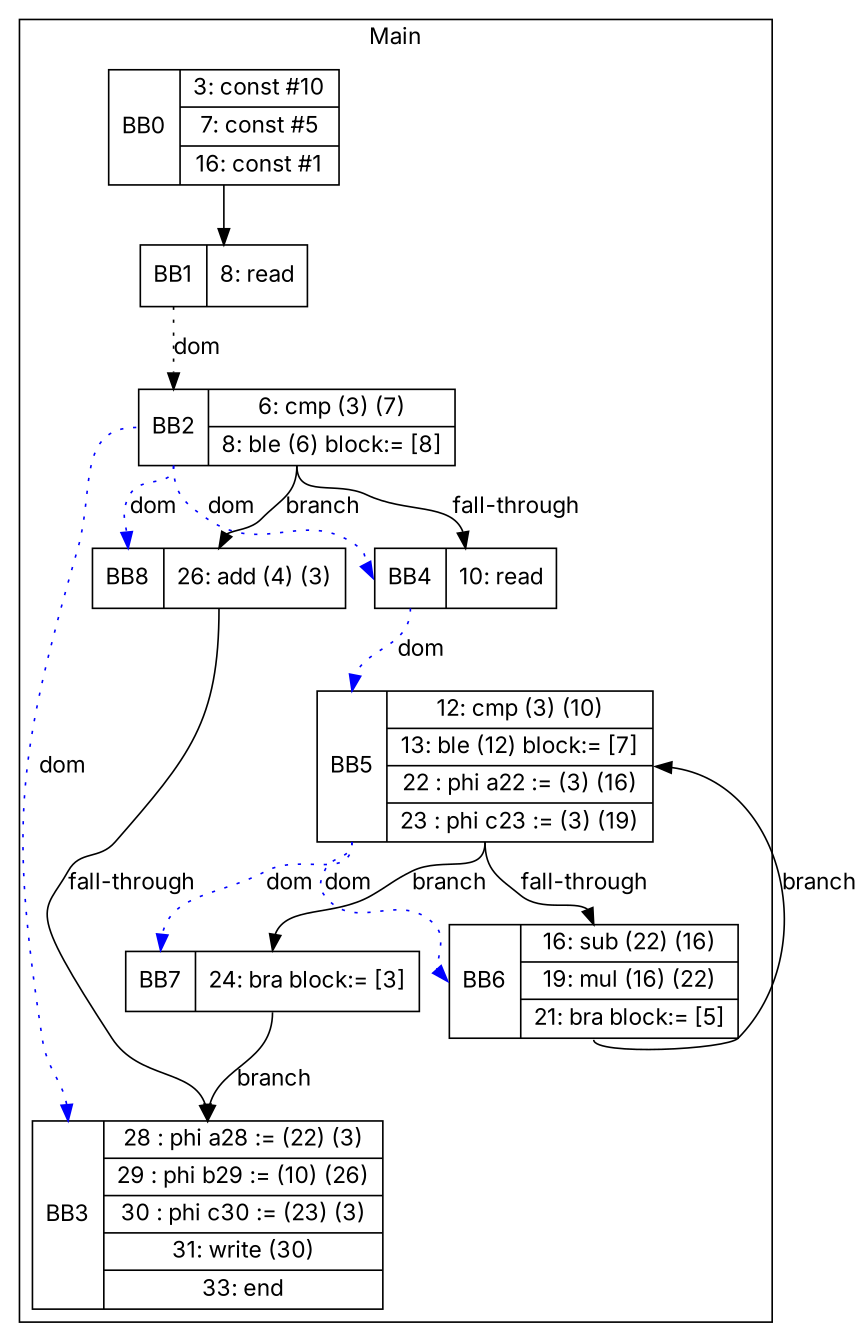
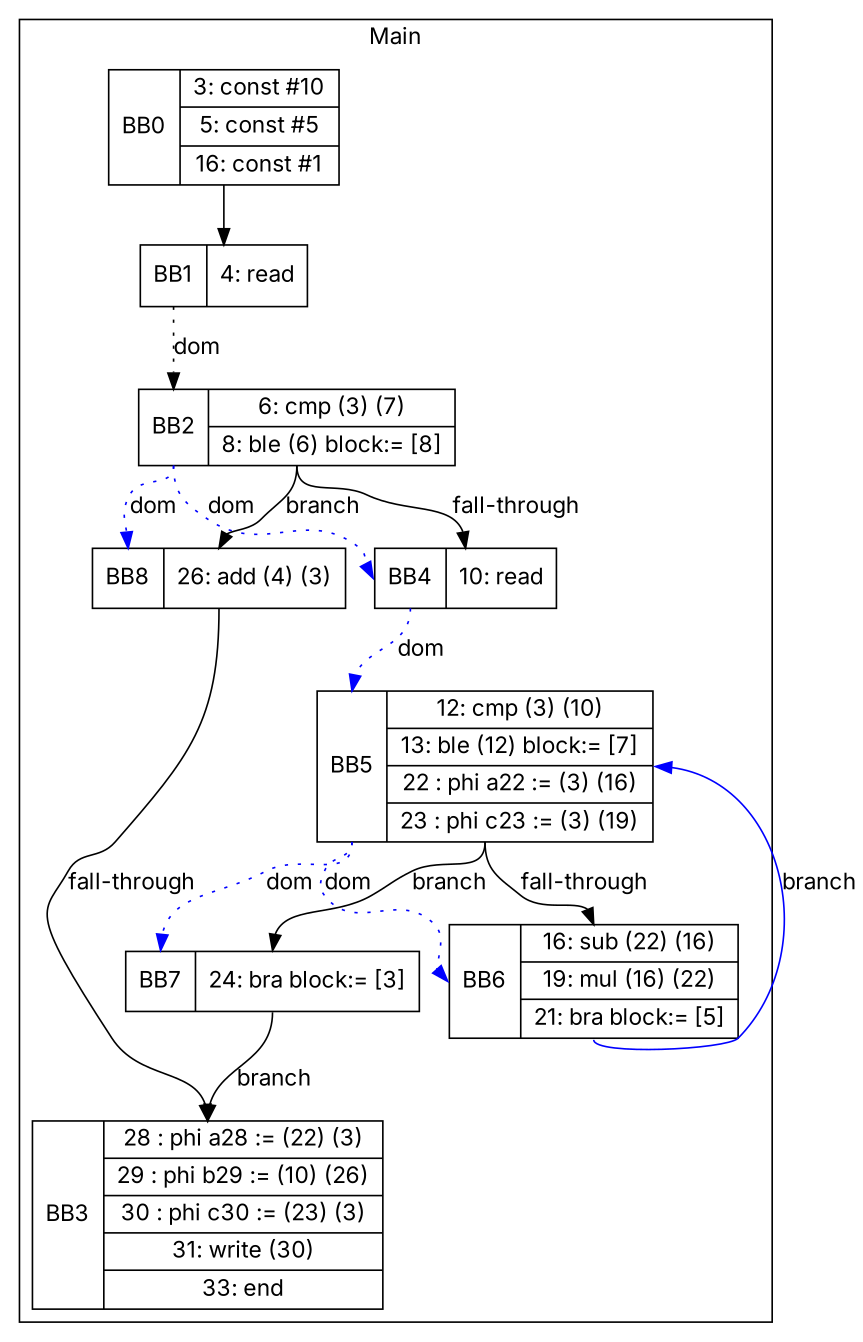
node "BB0": text "7: const #5" -> "5: const #5"
node "BB1": text "8: read" -> "4: read"
edge "BB2" -> "BB3": removed, label "dom"
edge "BB6" -> "BB5": color black -> blue
